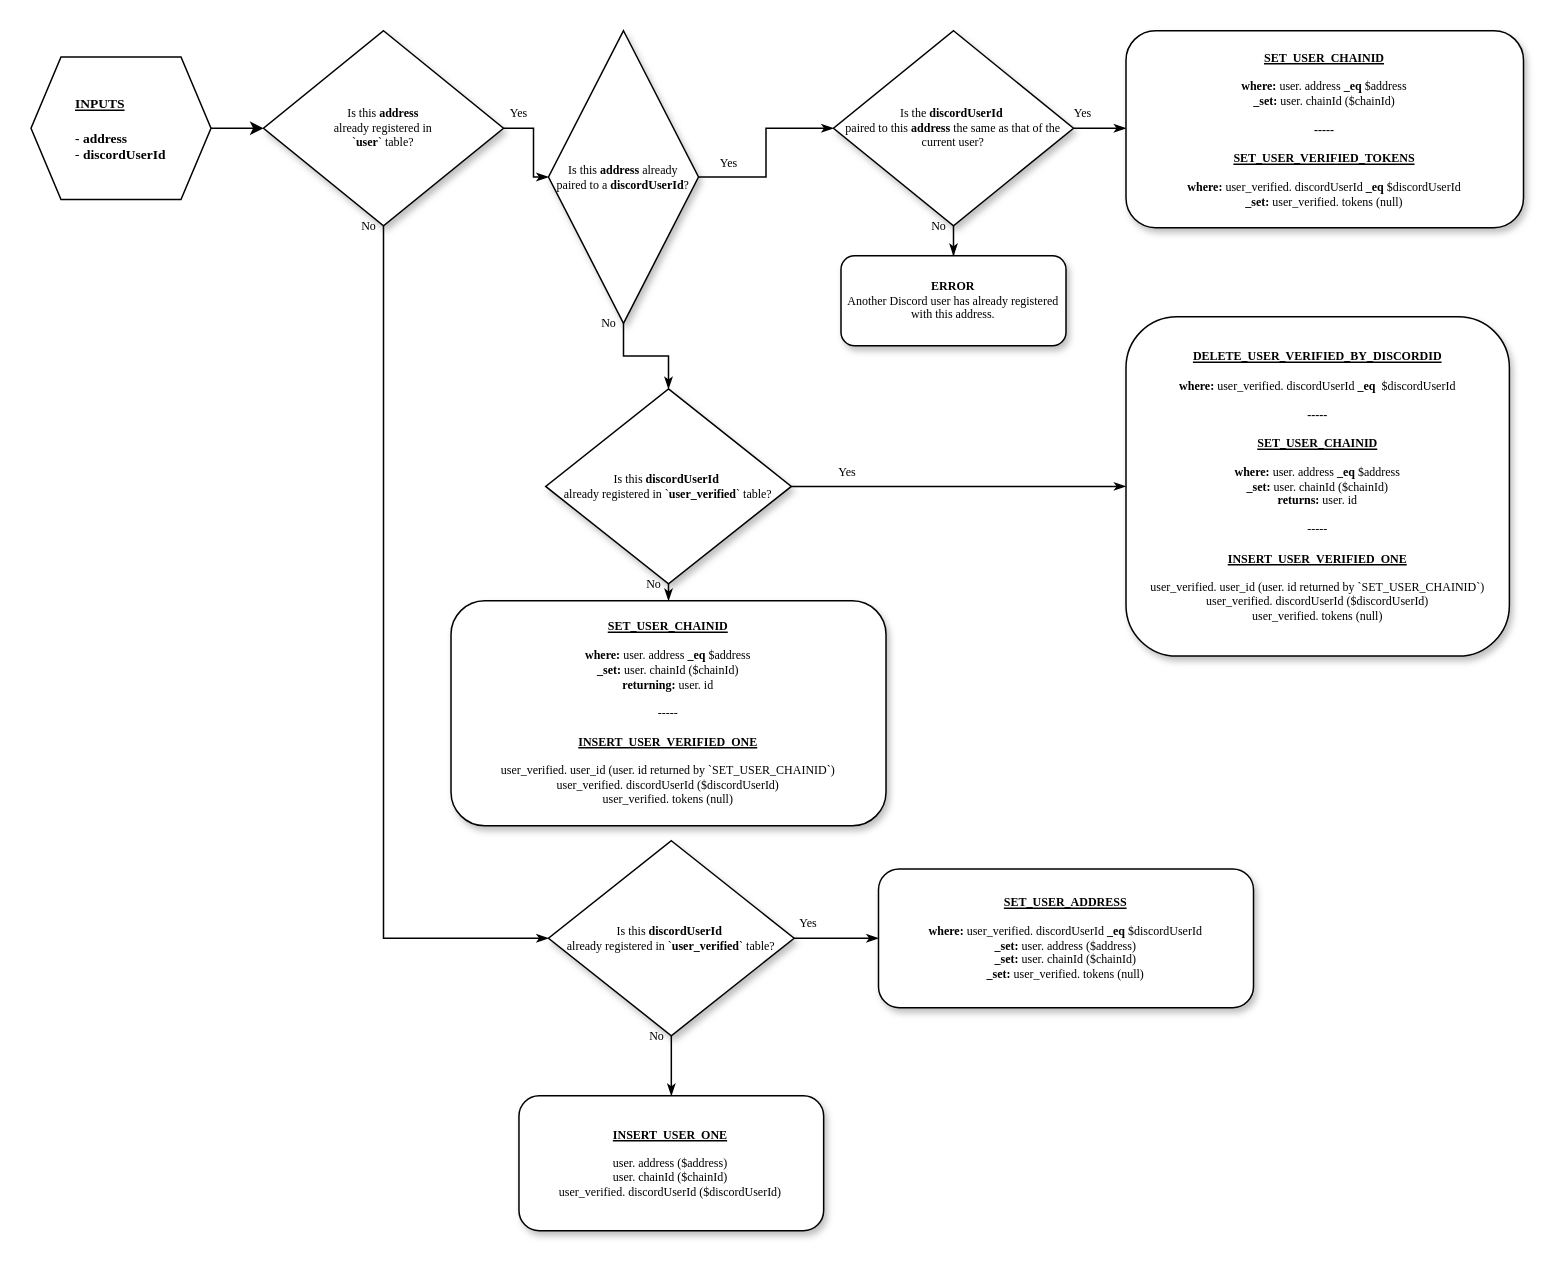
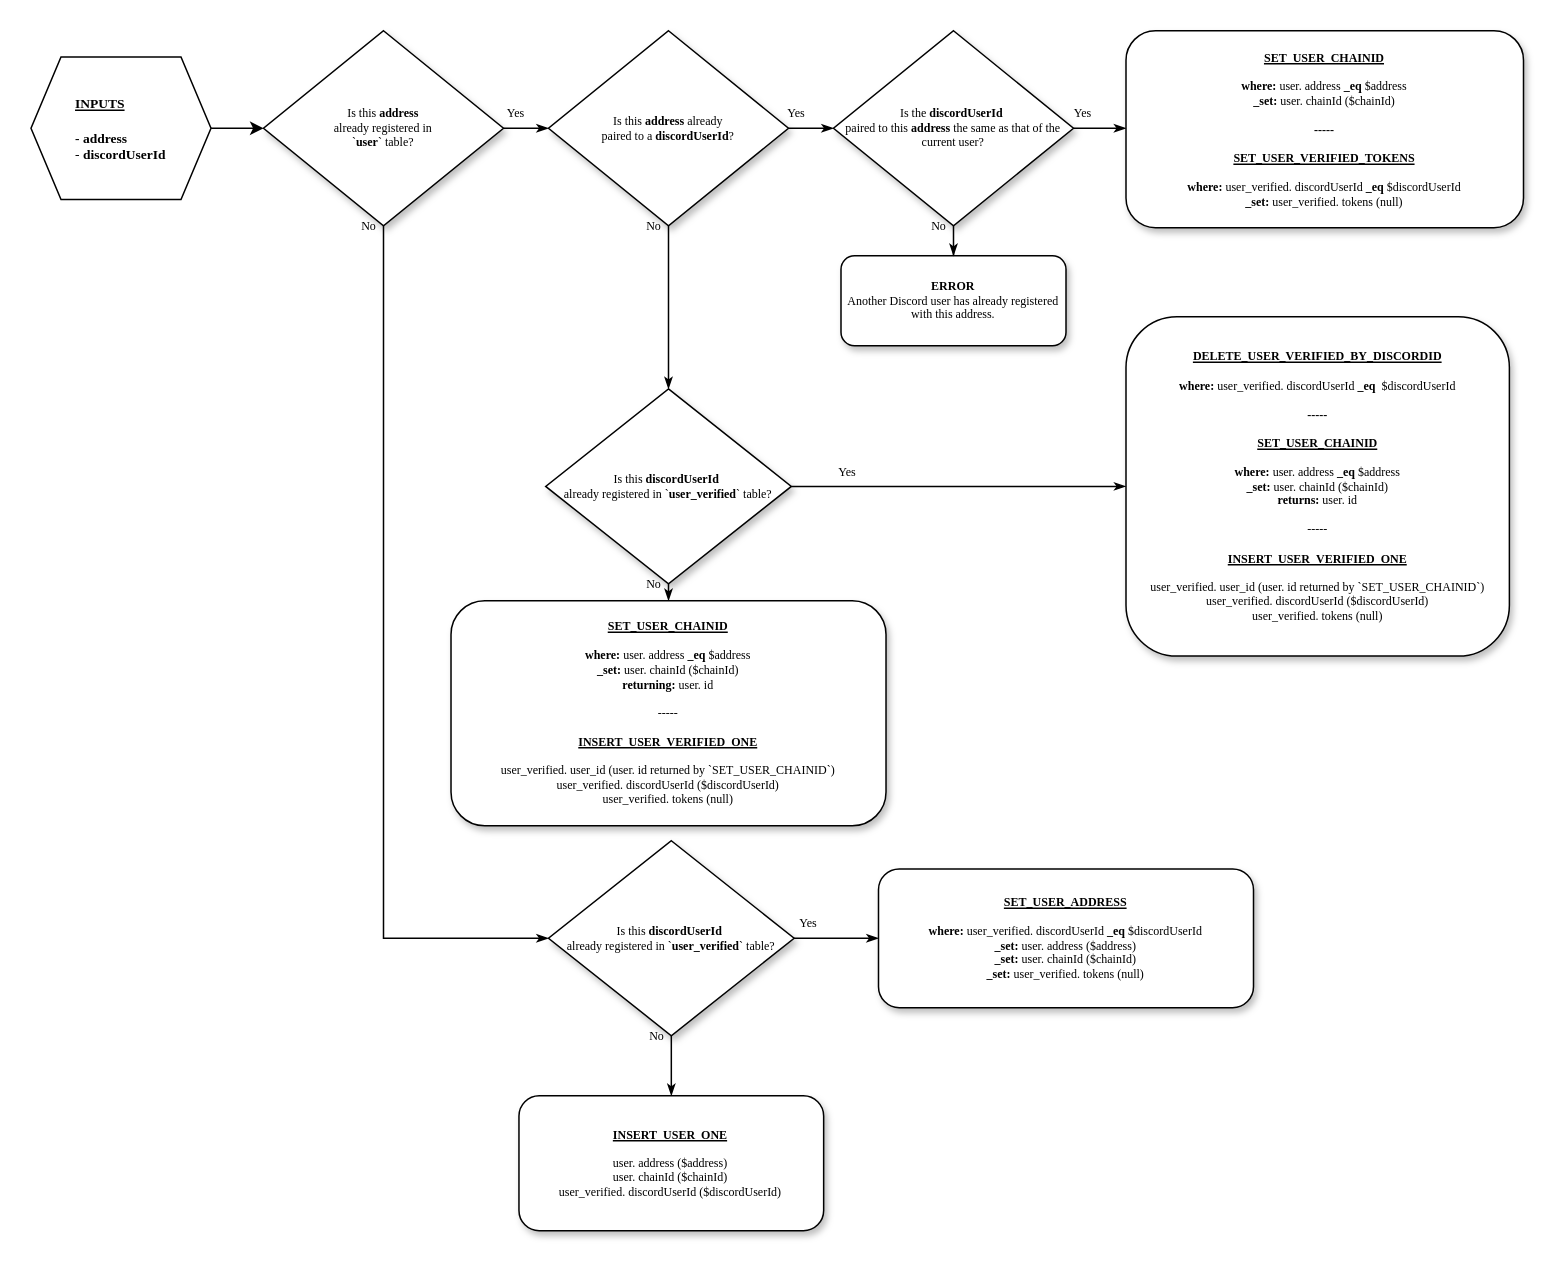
node "Is this address already paired to a discordUserId?": size 150x293 -> 240x195
